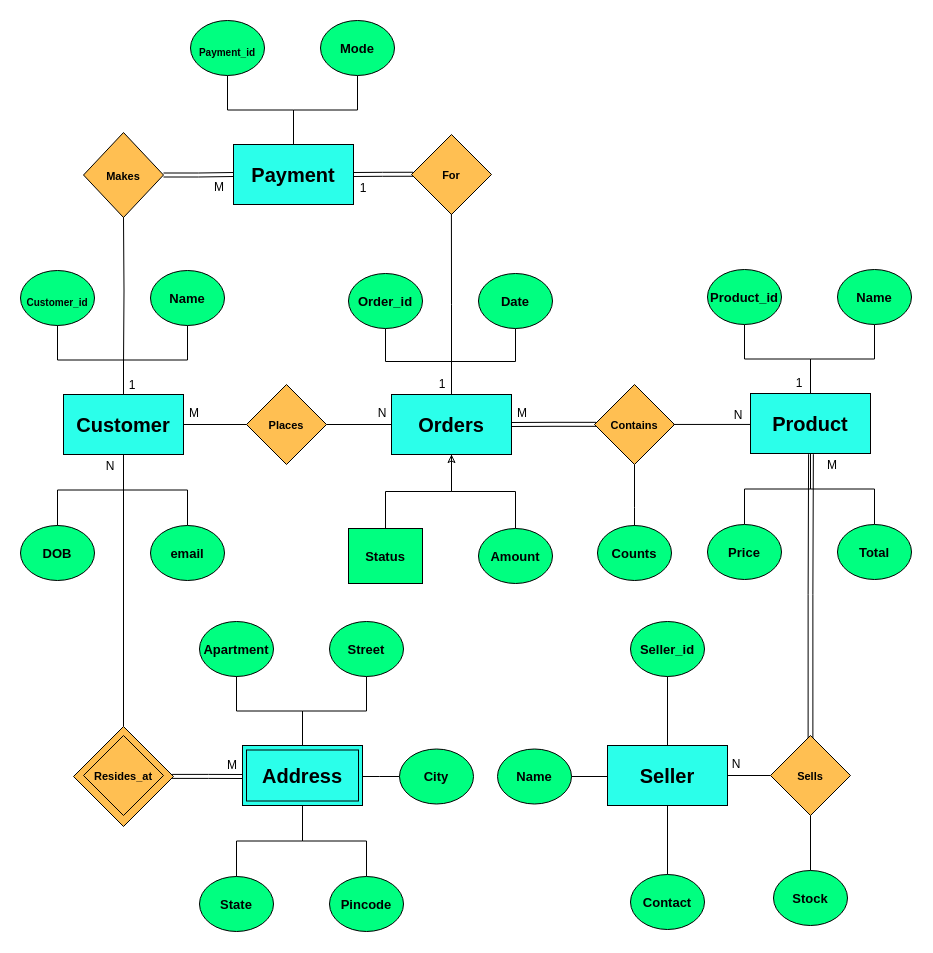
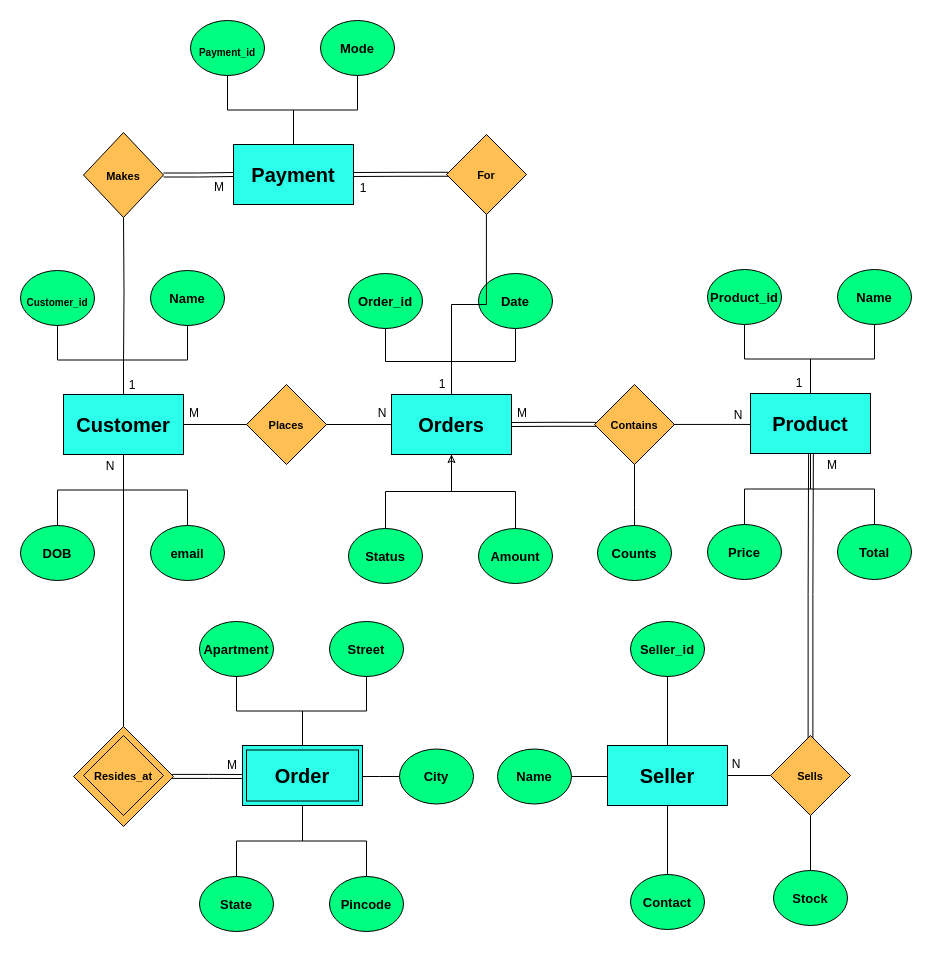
node "For": moved (452, 175) -> (487, 175)
node "Status": shape rectangle -> ellipse
node "Address": label "Address" -> "Order"
